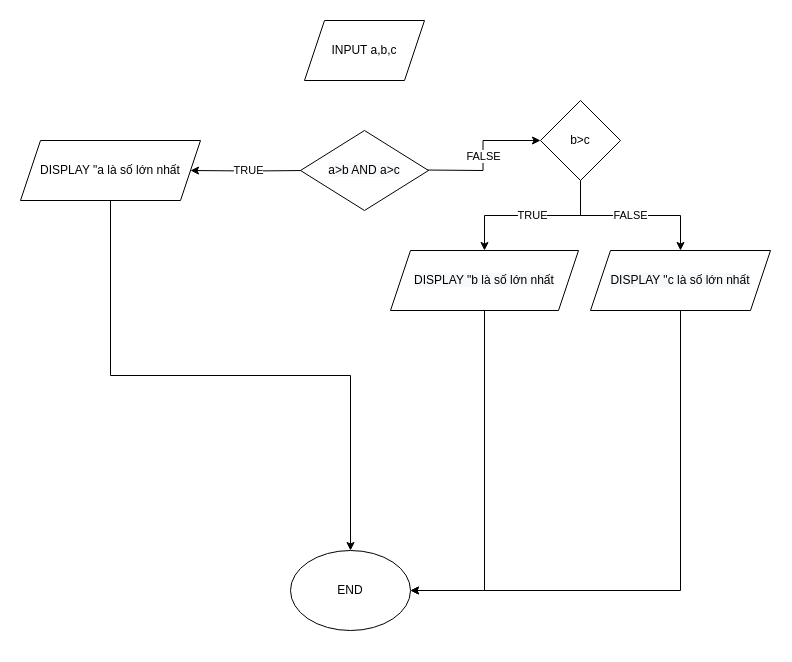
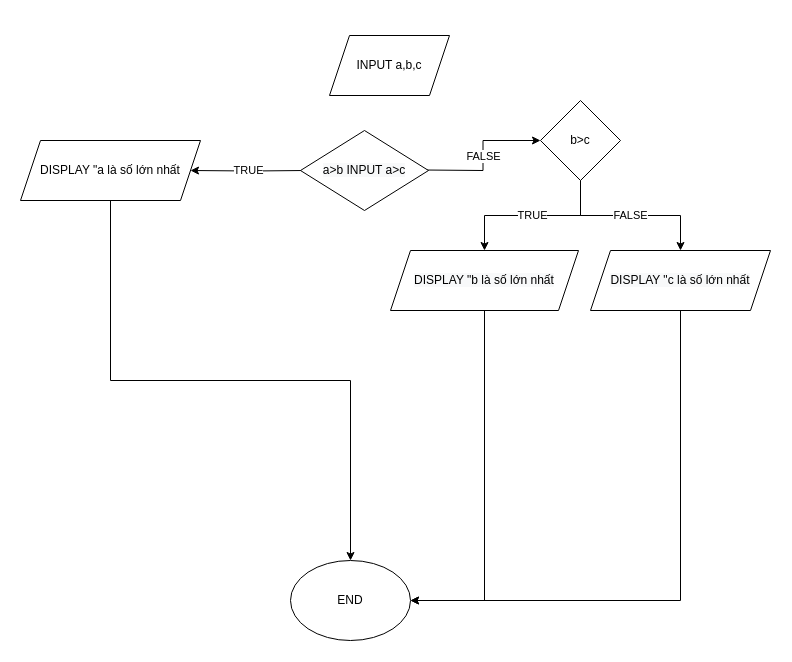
node "INPUT a,b,c": moved (365, 51) -> (390, 66)
node "a>b AND a>c": label "a>b AND a>c" -> "a>b INPUT a>c"
node "END": moved (351, 591) -> (351, 601)
